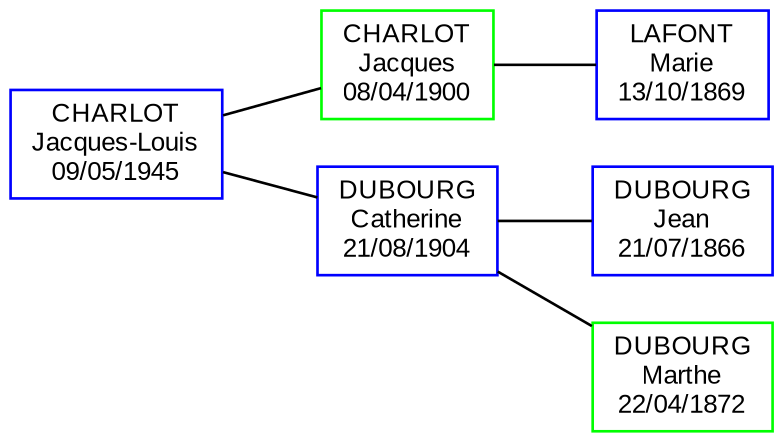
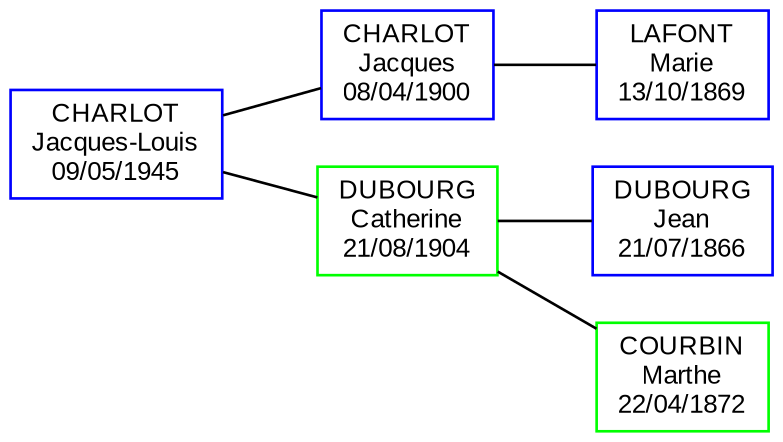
node "CHARLOT Jacques 08/04/1900": color green -> blue
node "DUBOURG Catherine 21/08/1904": color blue -> green
node "DUBOURG Marthe 22/04/1872": label "DUBOURG Marthe 22/04/1872" -> "COURBIN Marthe 22/04/1872"
